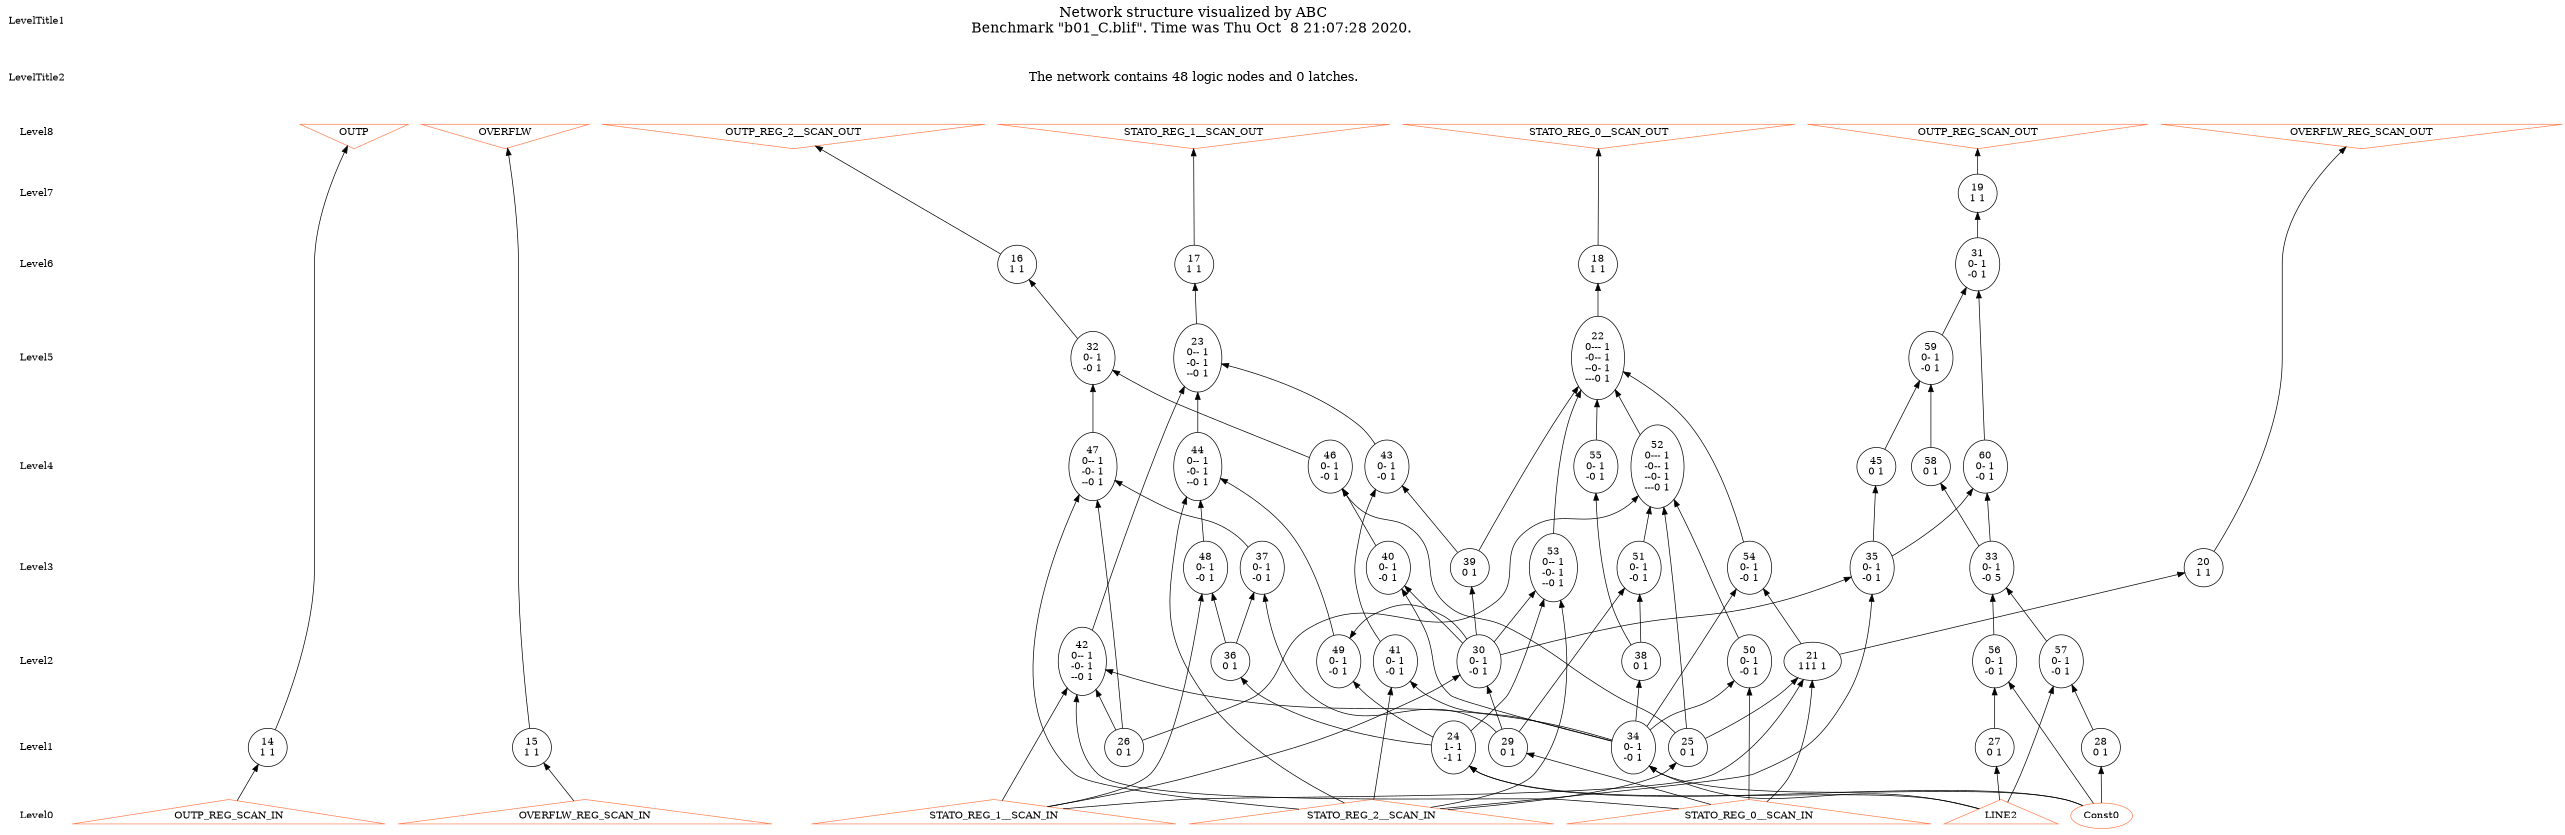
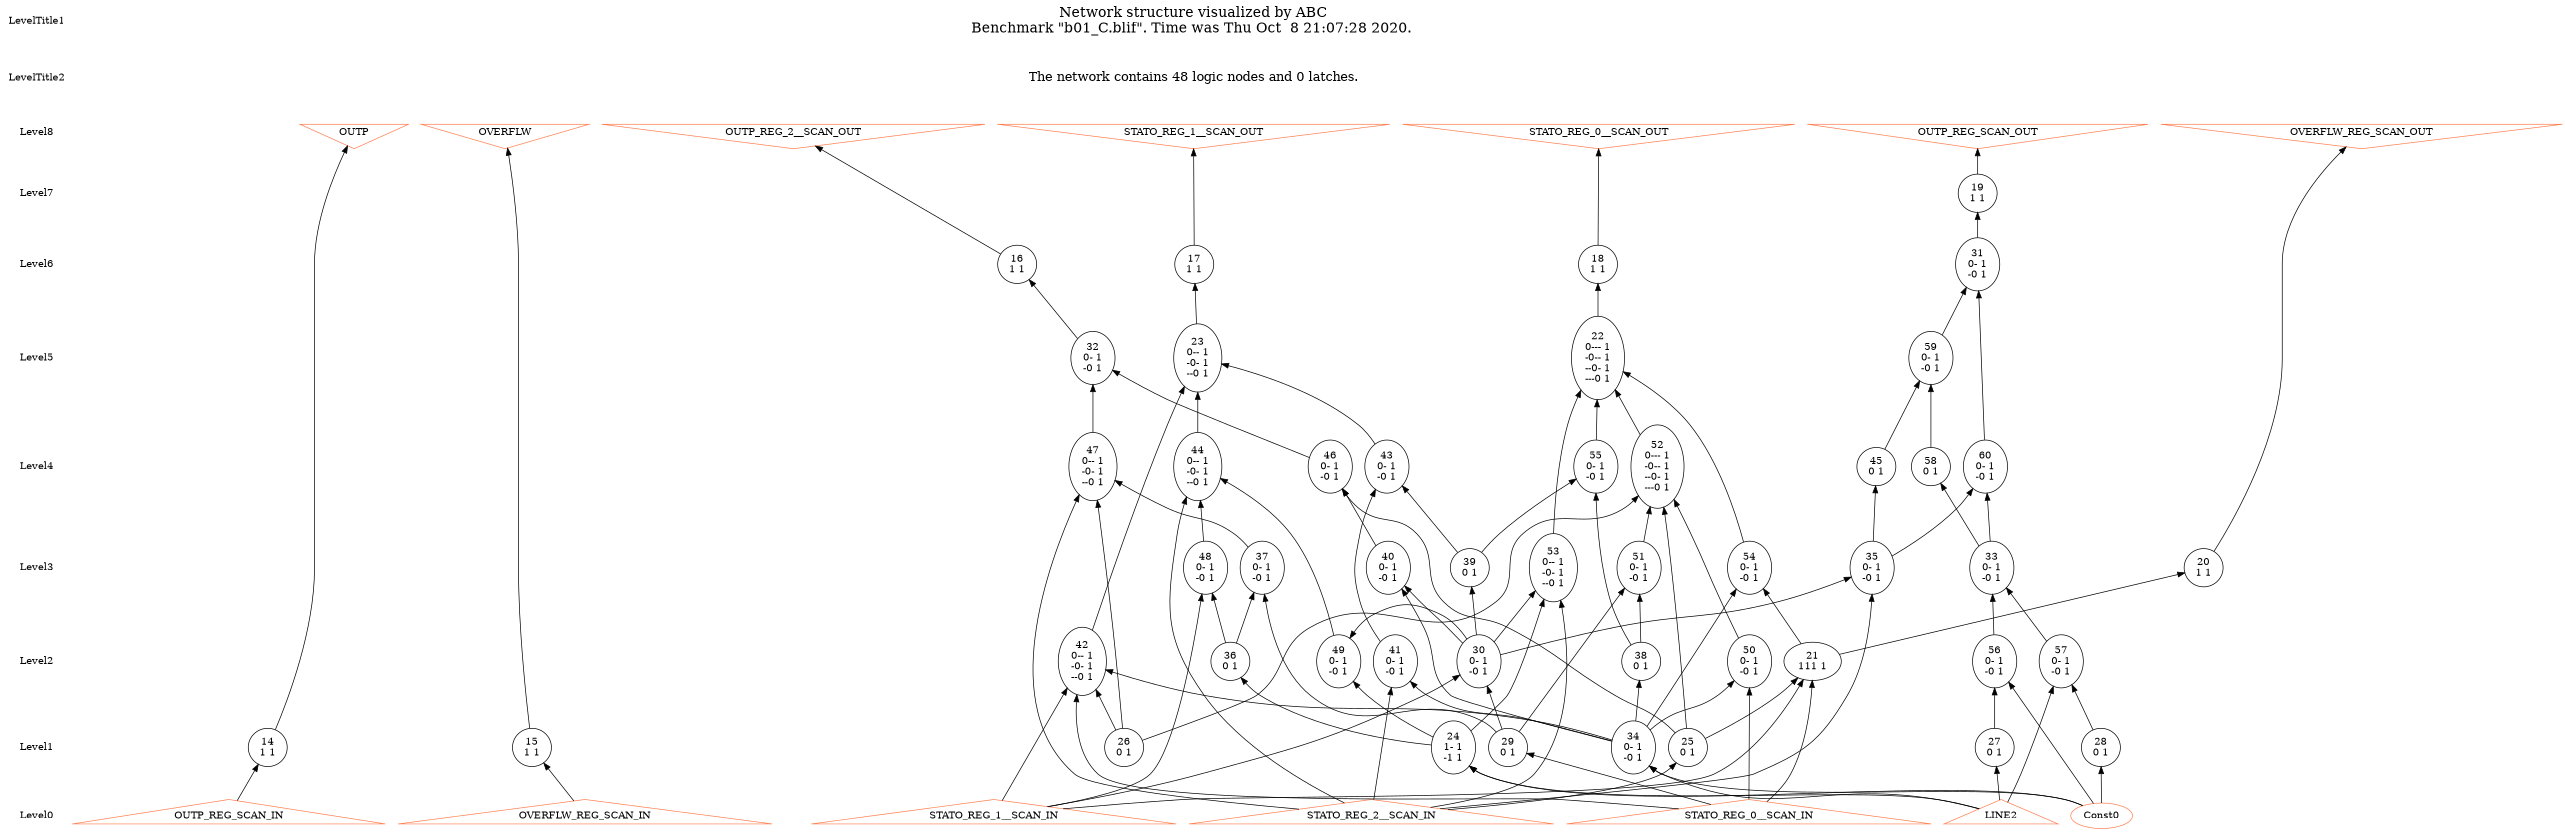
edge "39 0 1" -> "22 0--- 1 -0-- 1 --0- 1 ---0 1": now "39 0 1" -> "55 0- 1 -0 1"
node "33 0- 1 -0 5": label "33 0- 1 -0 5" -> "33 0- 1 -0 1"
